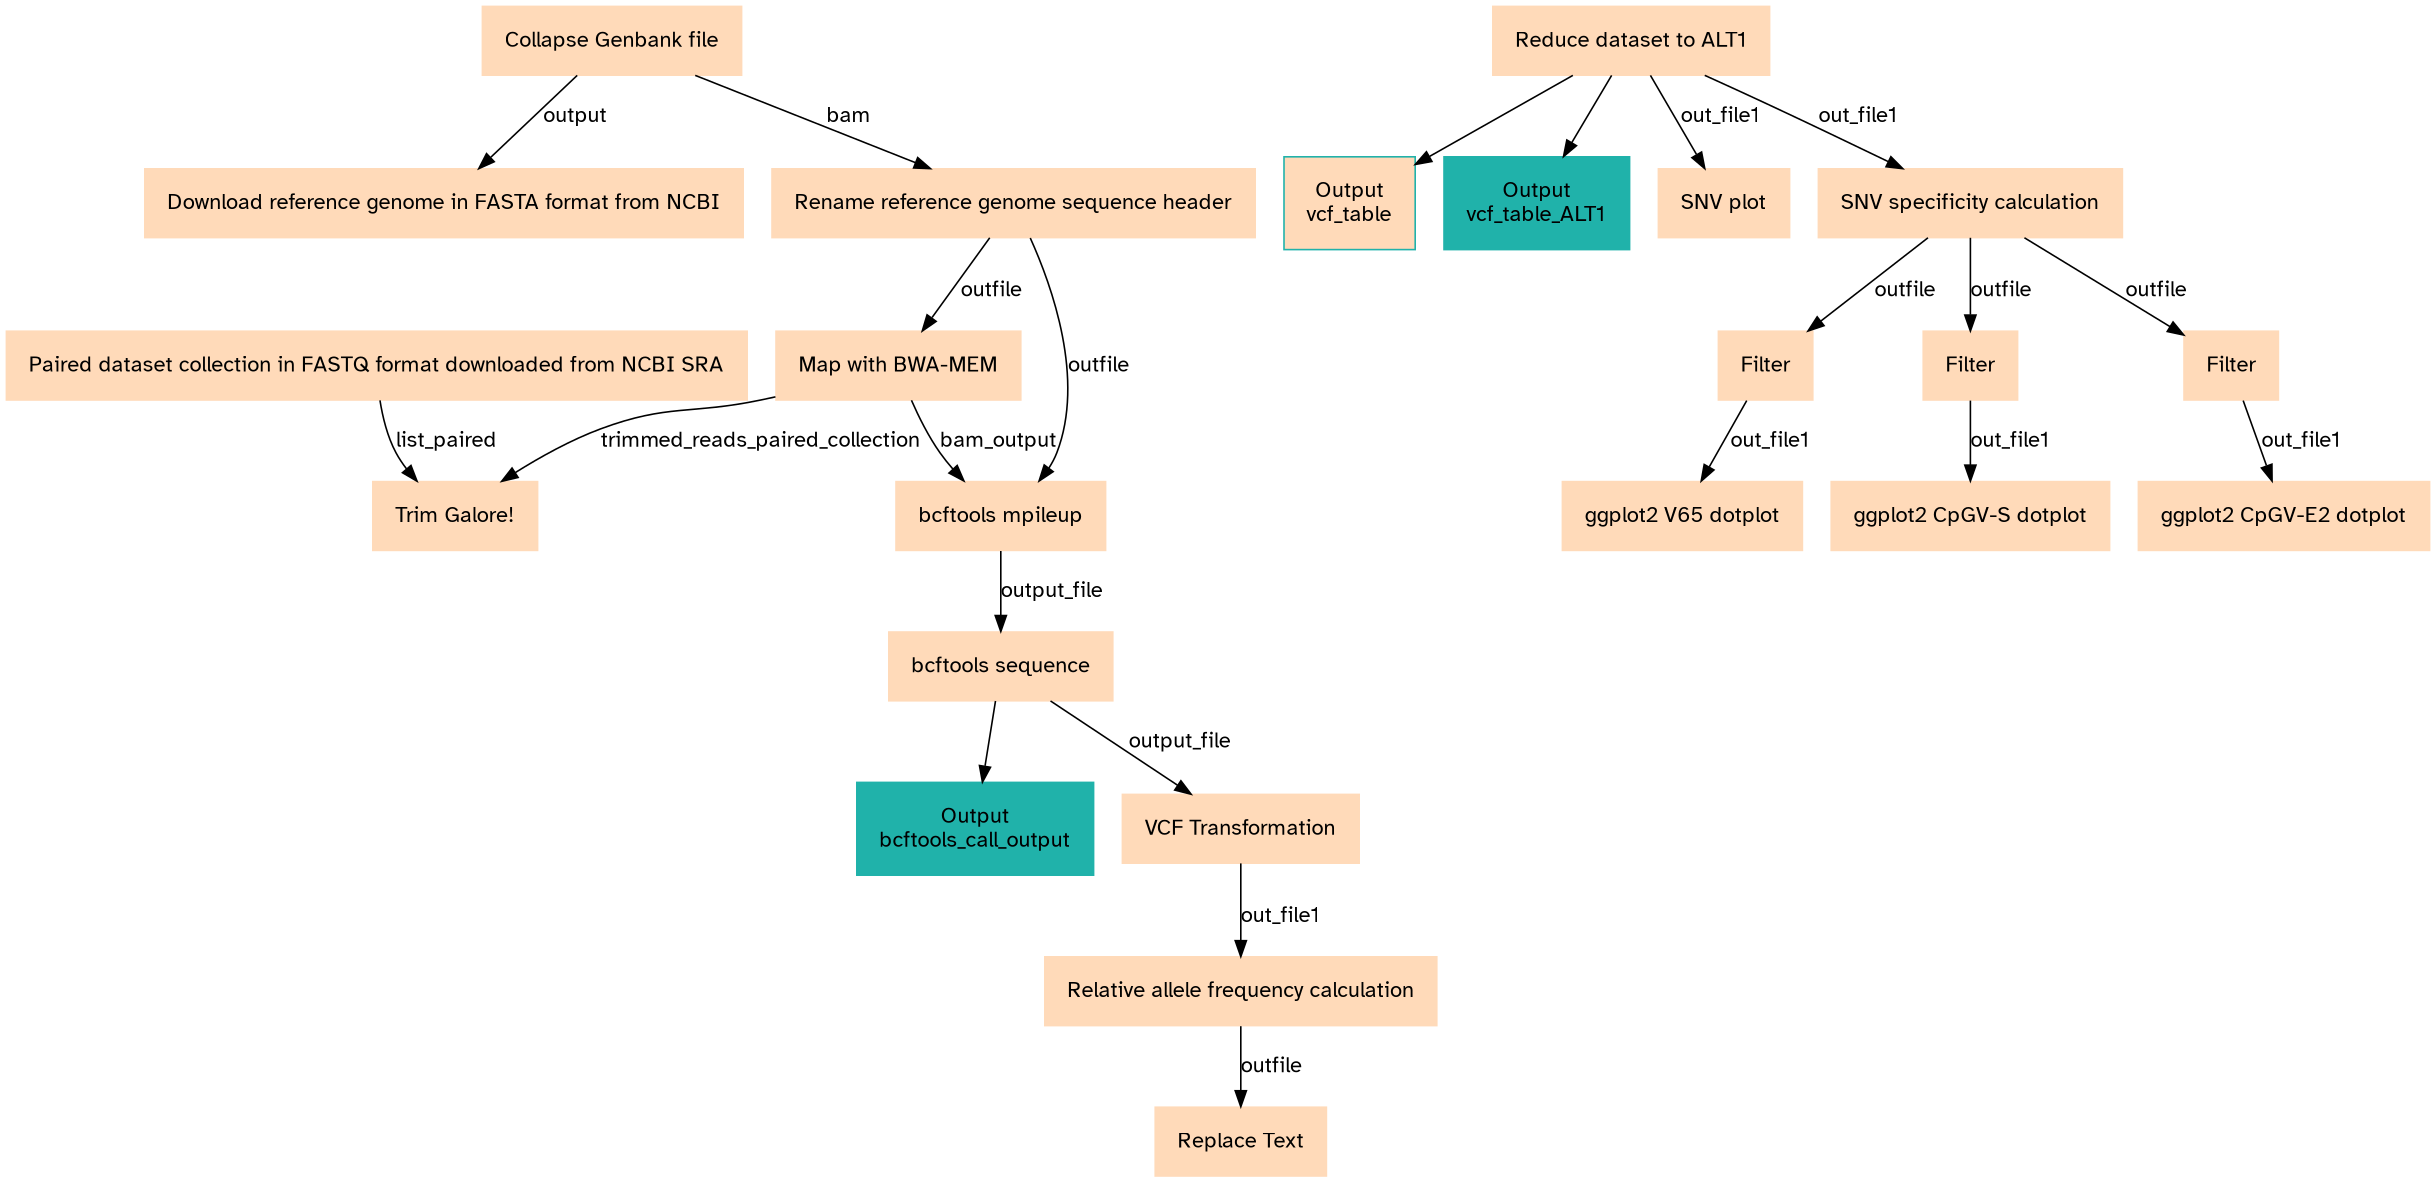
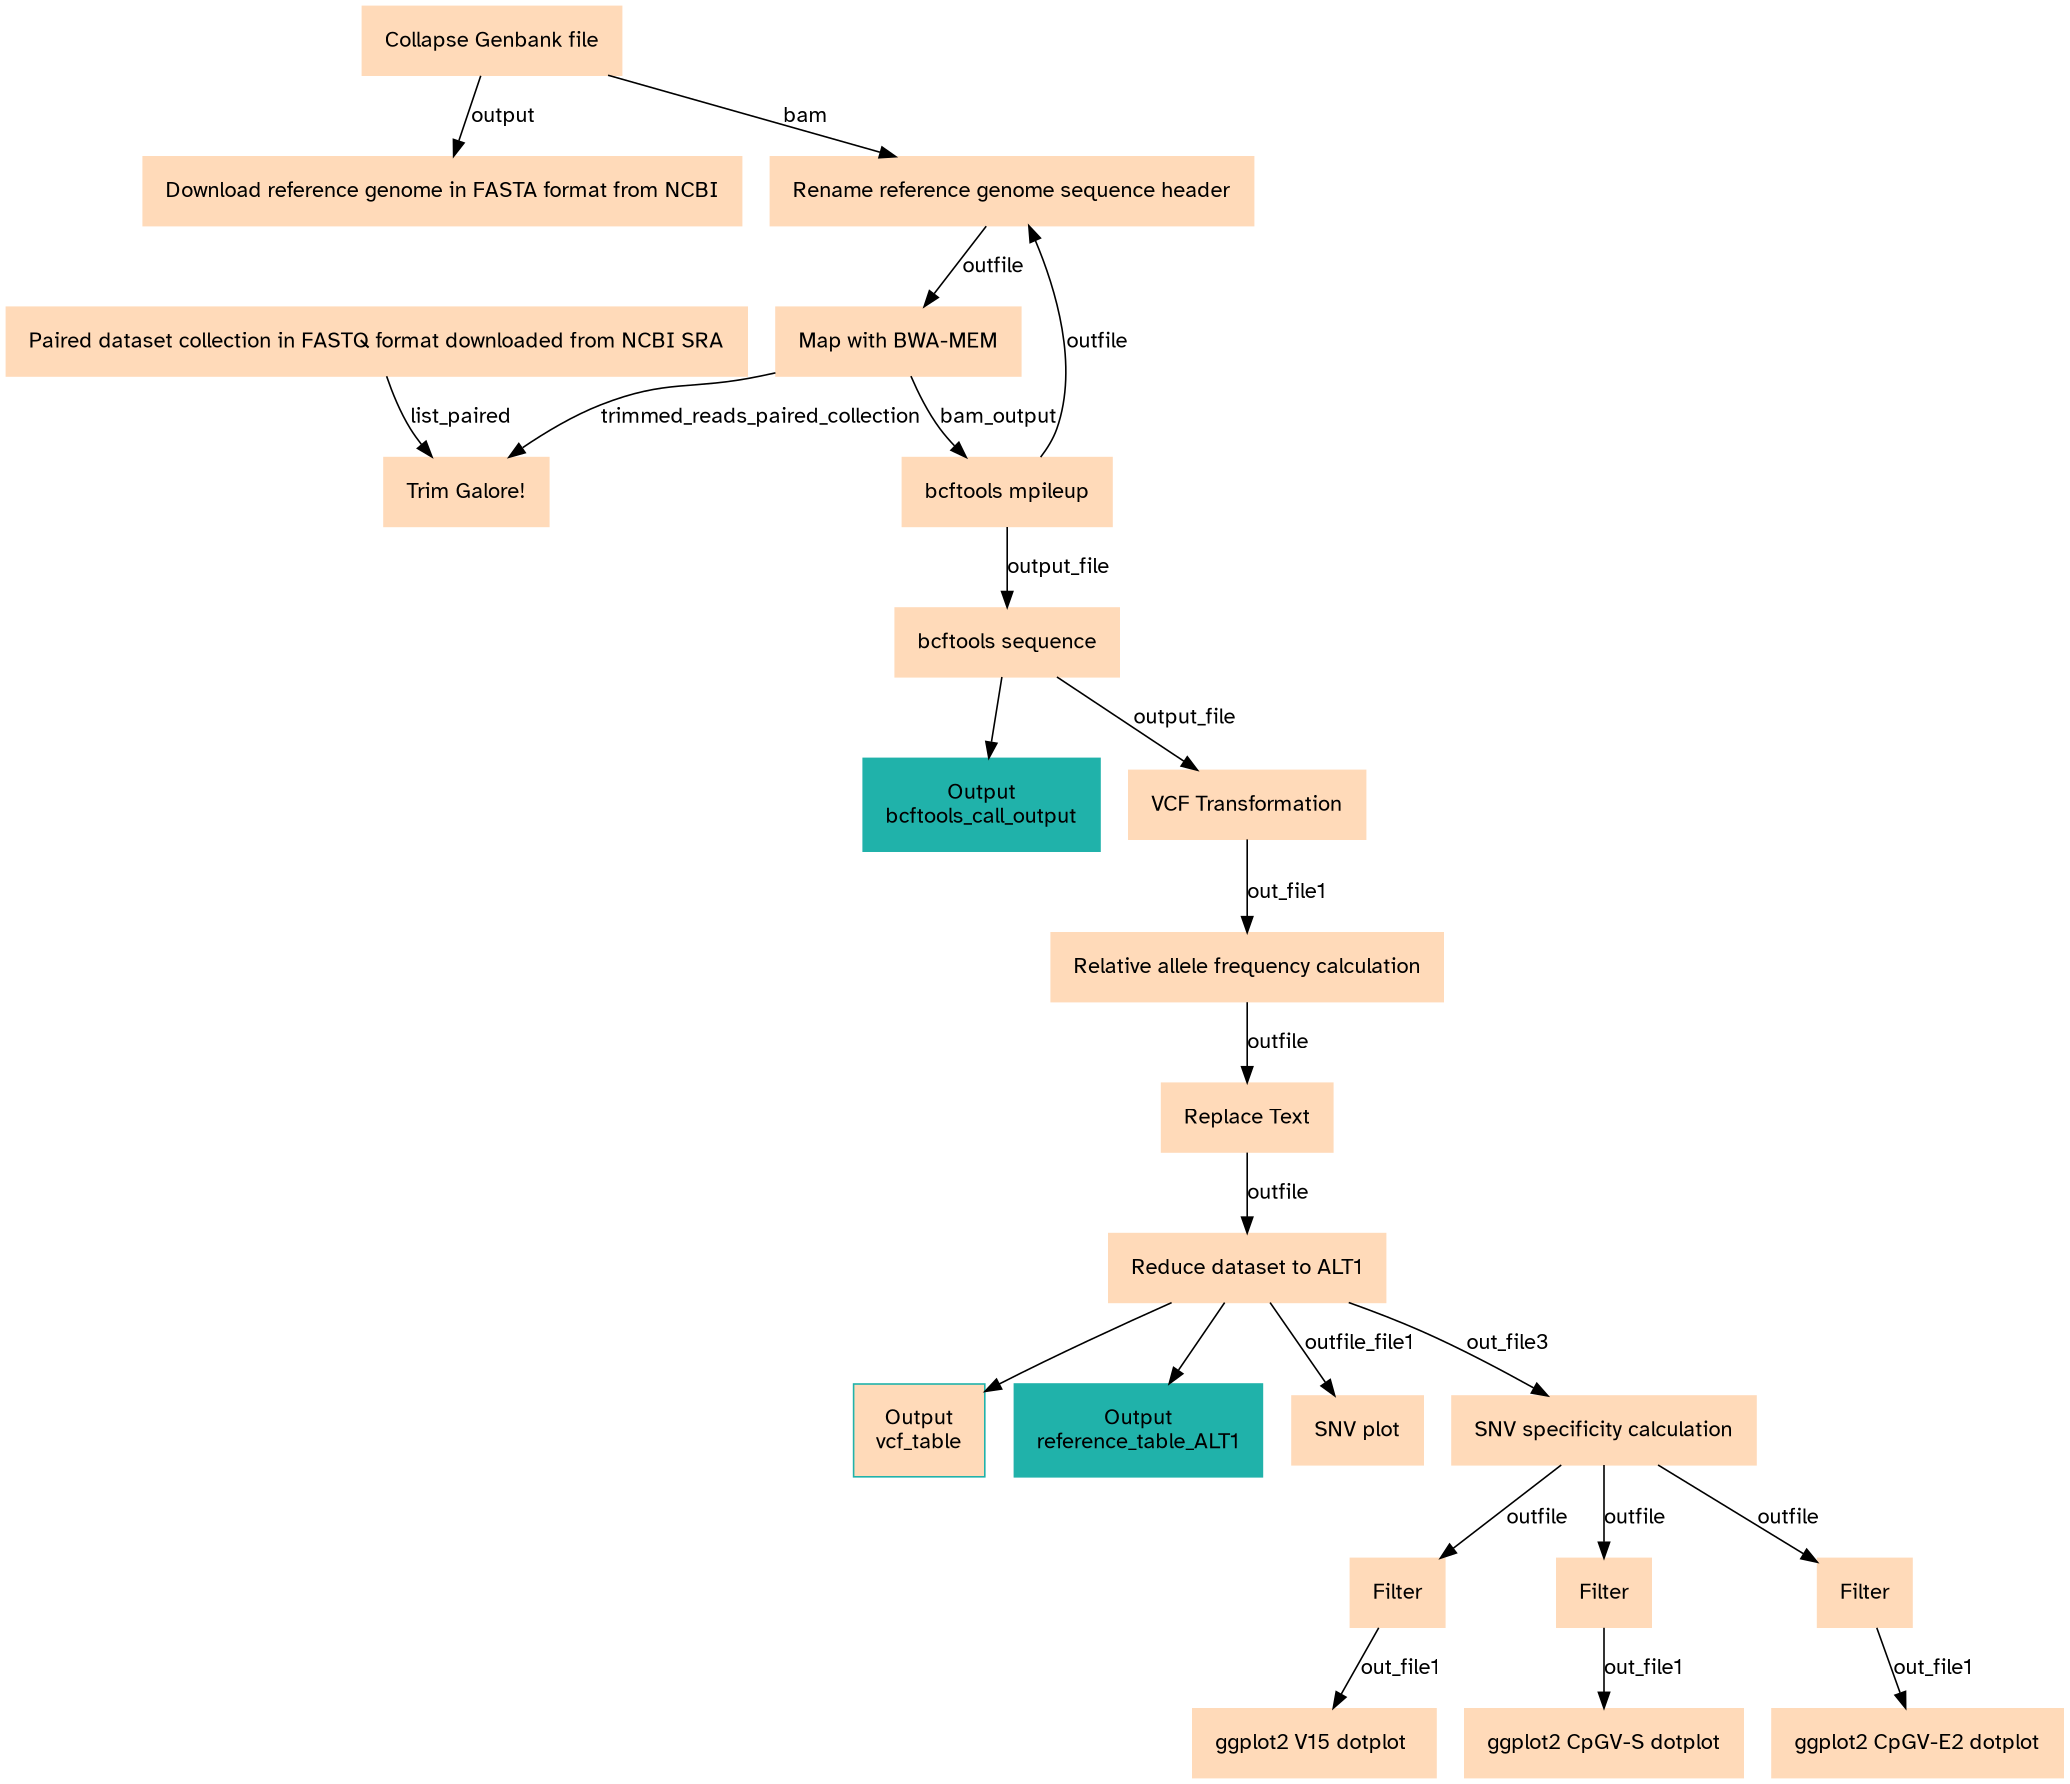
edge "Reduce dataset to ALT1" -> "SNV plot": label "out_file1" -> "outfile_file1"
edge "Reduce dataset to ALT1" -> "SNV specificity calculation": label "out_file1" -> "out_file3"
node "Output vcf_table_ALT1": label "Output vcf_table_ALT1" -> "Output reference_table_ALT1"
edge "Rename reference genome sequence header" -> "bcftools mpileup": reversed
node "ggplot2 V65 dotplot": label "ggplot2 V65 dotplot" -> "ggplot2 V15 dotplot"
edge "Replace Text" -> "Reduce dataset to ALT1": added, label "outfile"
